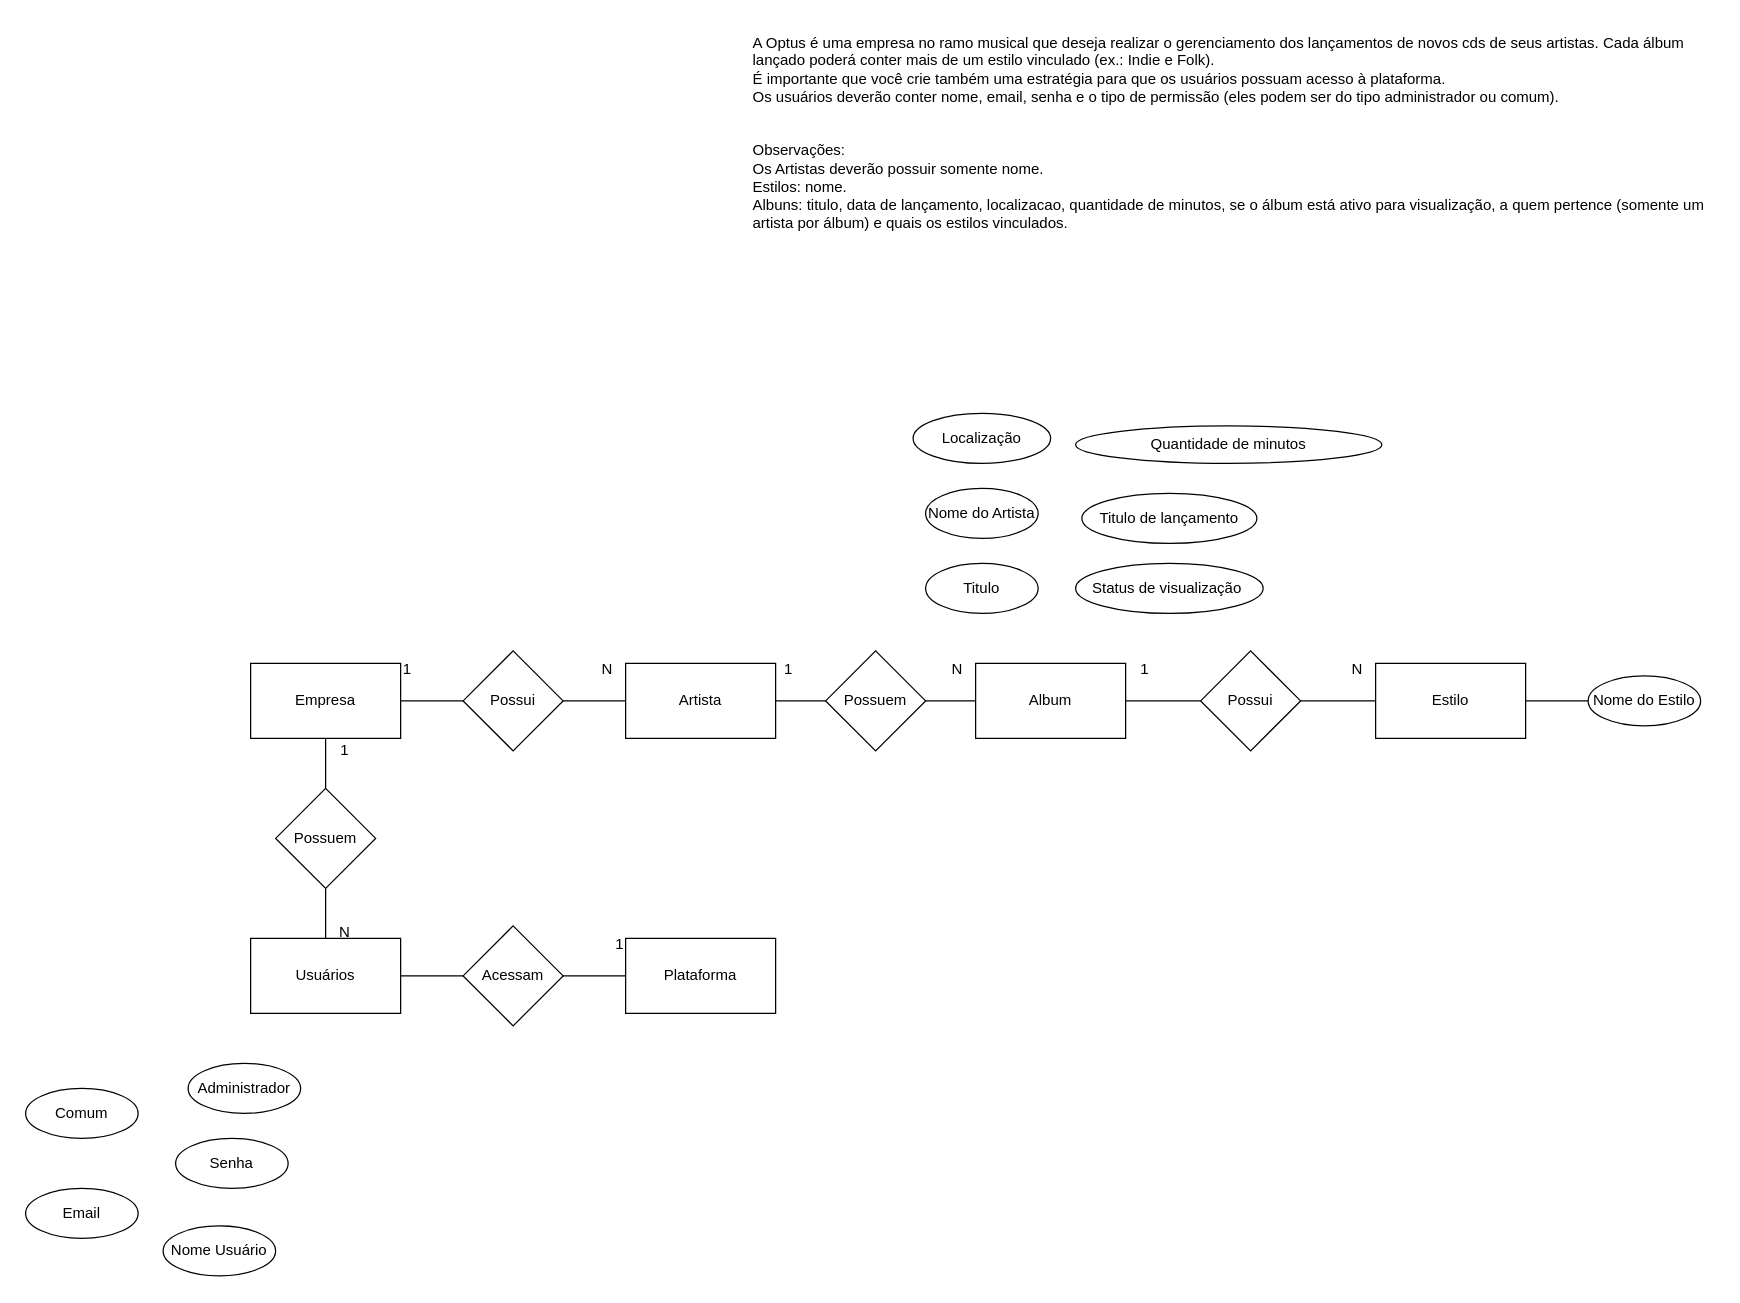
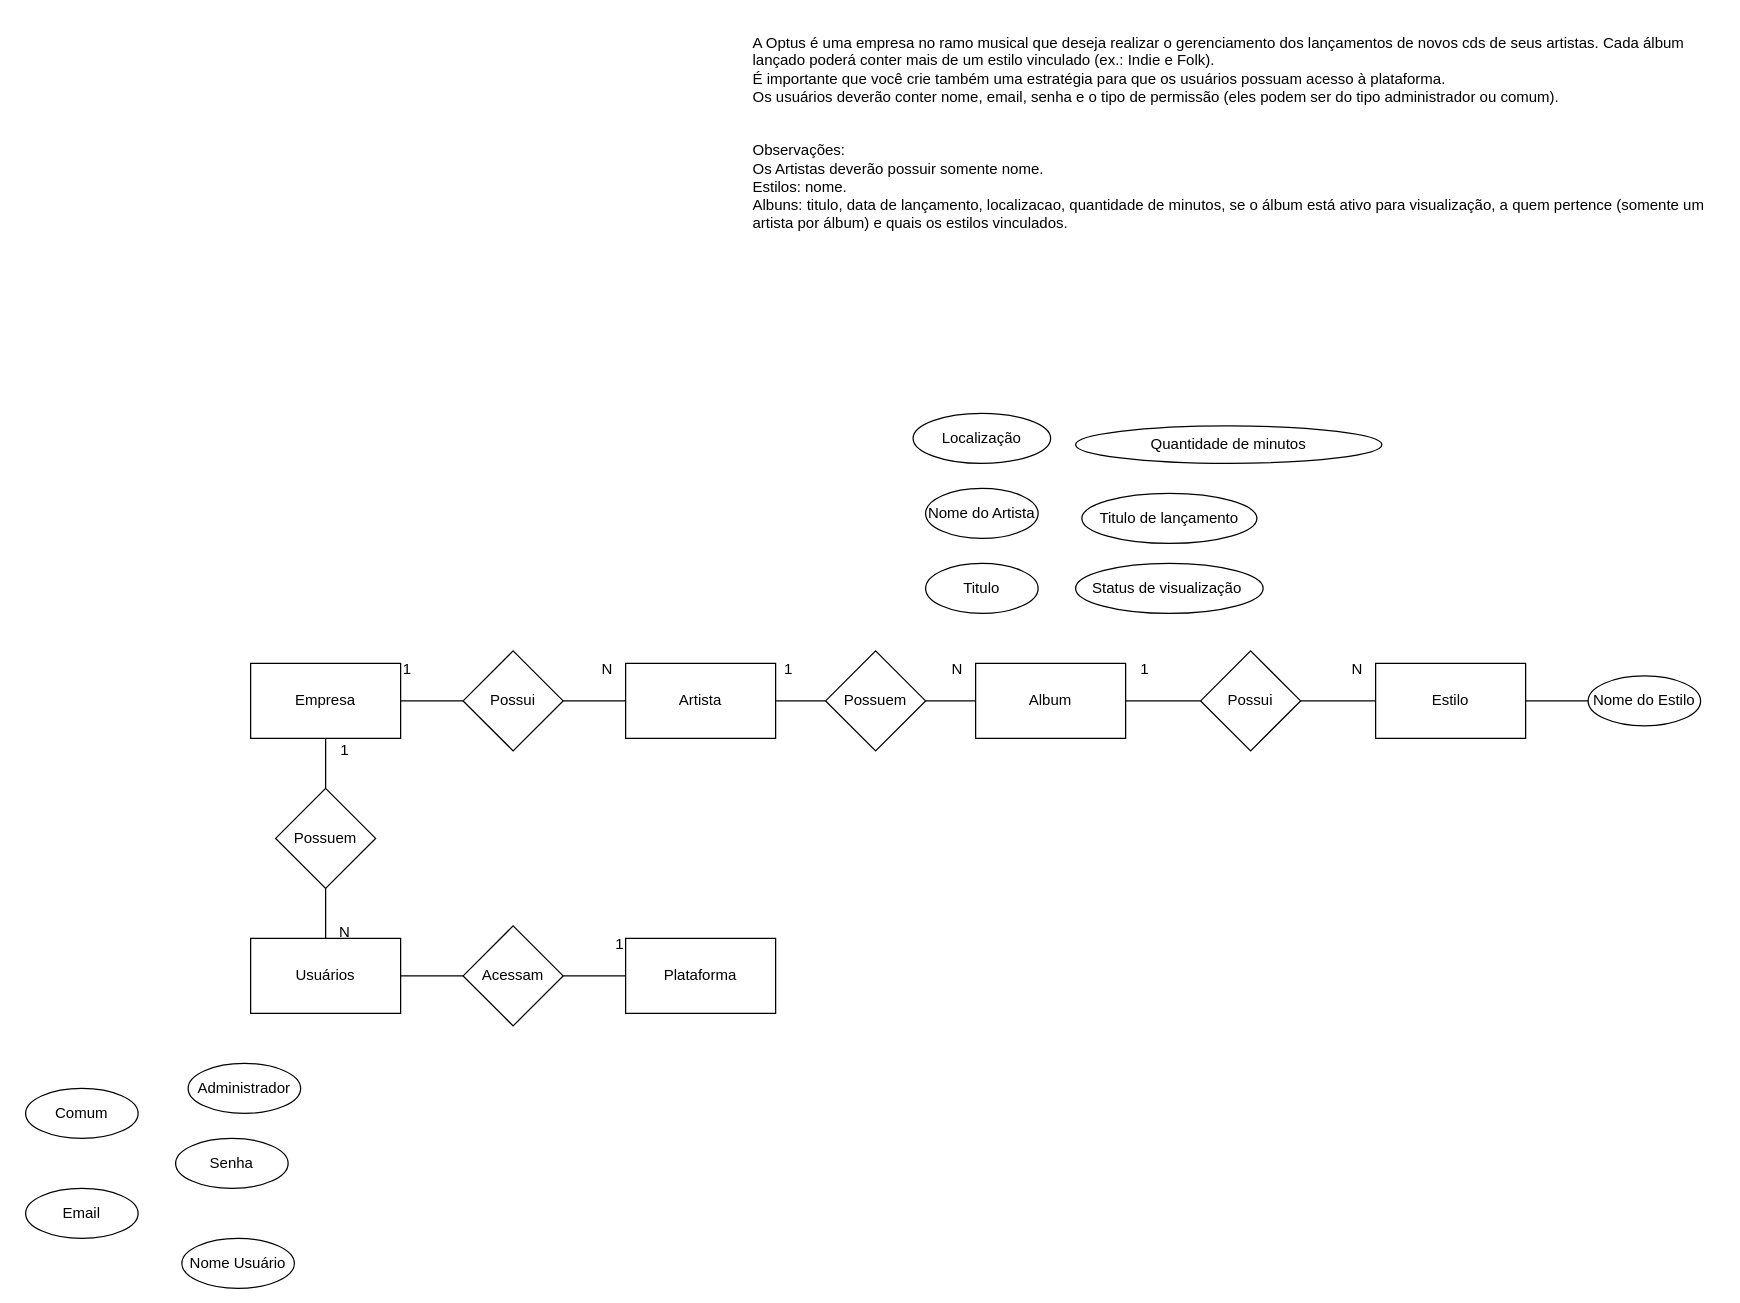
node "Nome Usuário": moved (219, 1251) -> (238, 1263)
